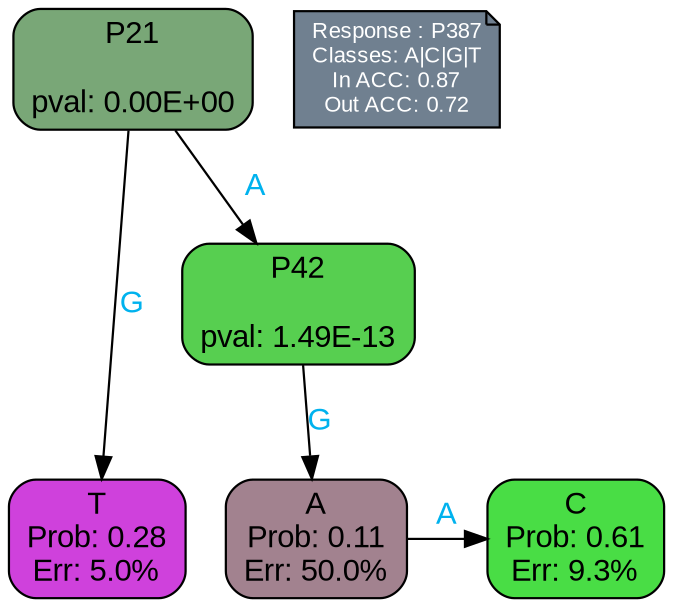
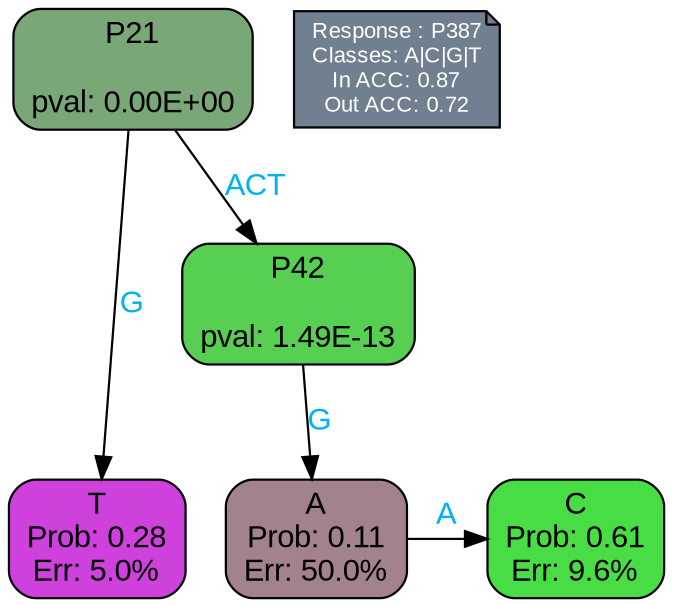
edge "P21 pval: 0.00E+00" -> "P42 pval: 1.49E-13": label "A" -> "ACT"
node "C Prob: 0.61 Err: 9.3%": label "C Prob: 0.61 Err: 9.3%" -> "C Prob: 0.61 Err: 9.6%"
